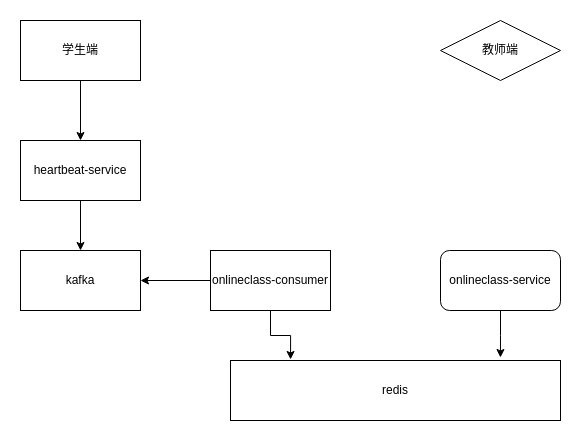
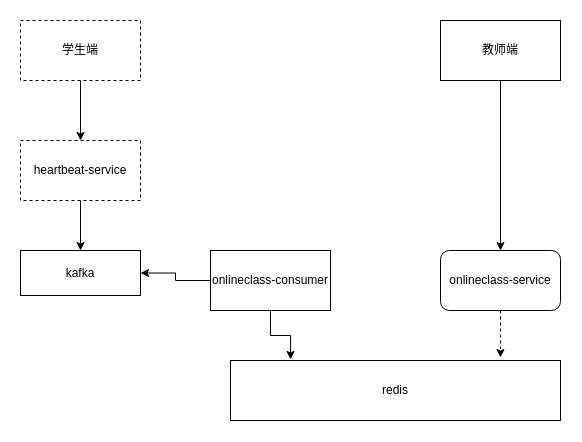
node "学生端": style solid -> dashed
node "教师端": shape diamond -> rectangle
edge "教师端" -> "onlineclass-service": added
node "heartbeat-service": style solid -> dashed
node "kafka": size 120x60 -> 120x45
edge "onlineclass-service" -> "redis": style solid -> dashed
